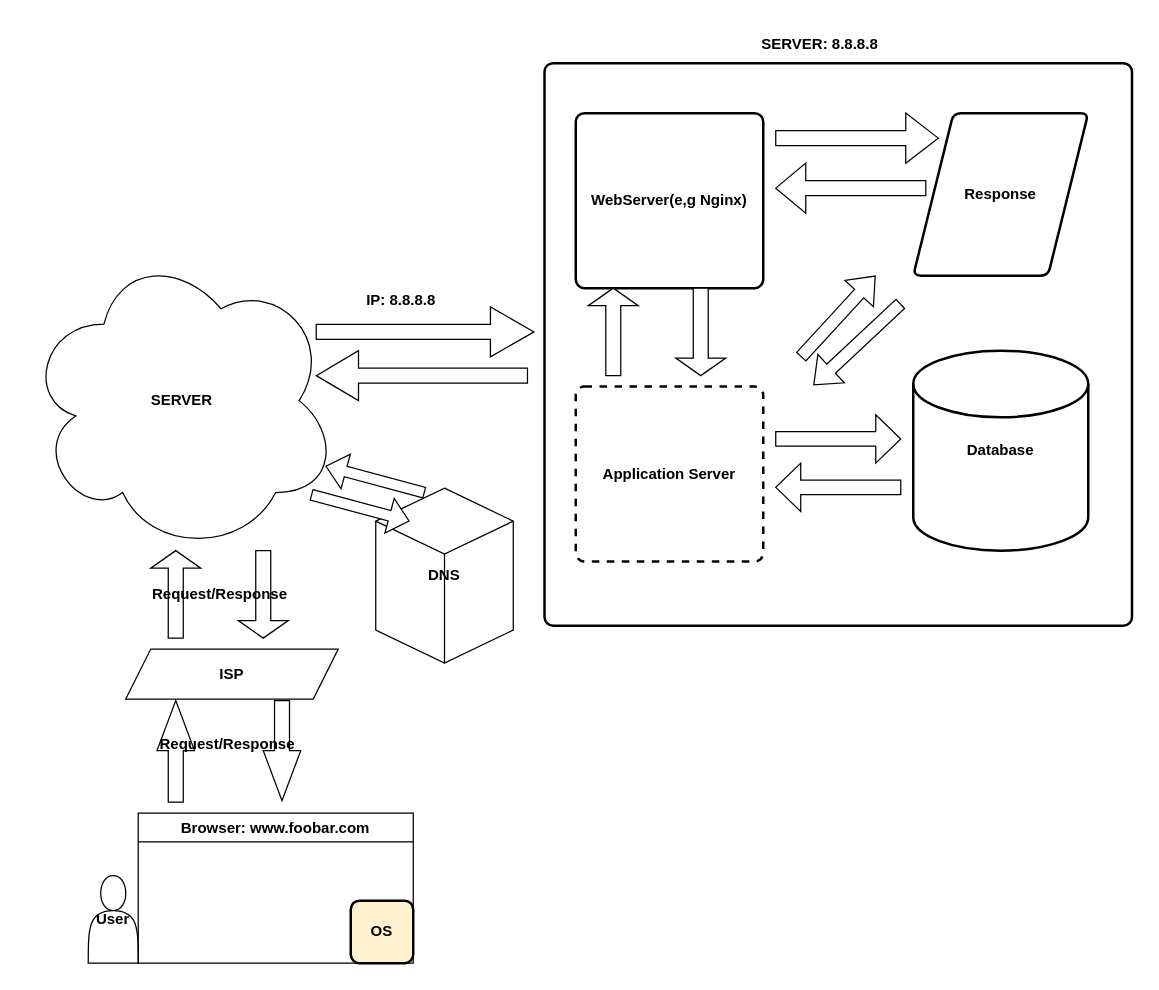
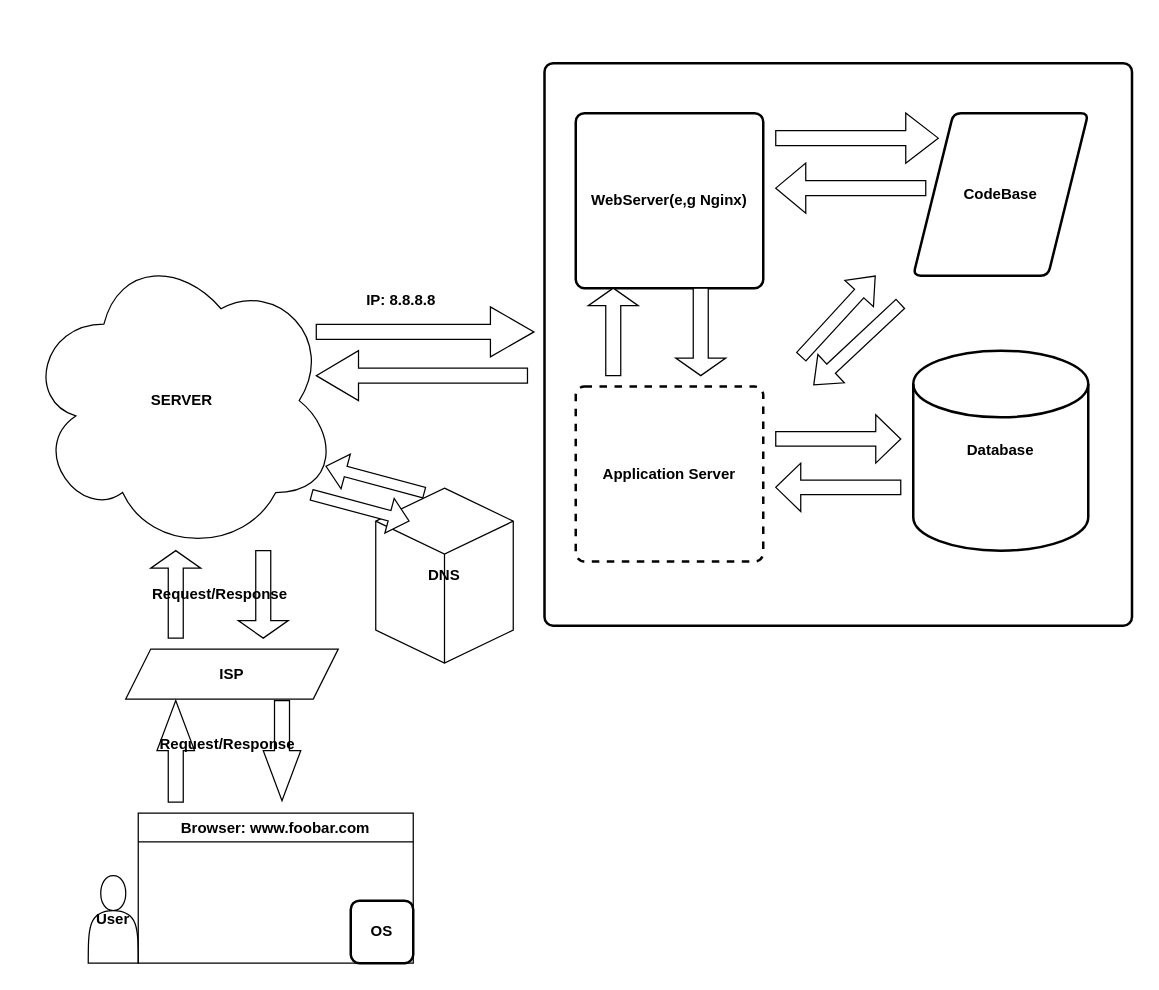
node "SERVER: 8.8.8.8": removed
node "Response": label "Response" -> "CodeBase"
node "OS": fillcolor #fff2cc -> #ffffff
